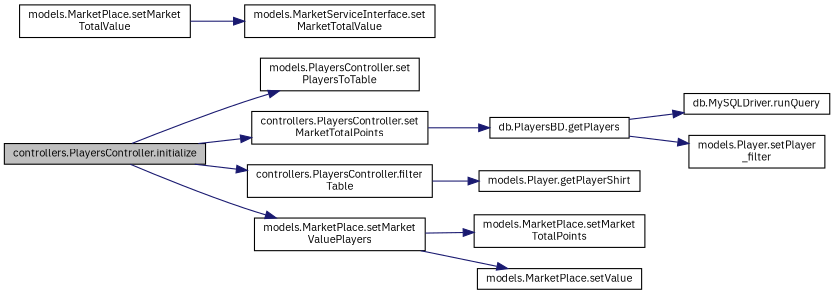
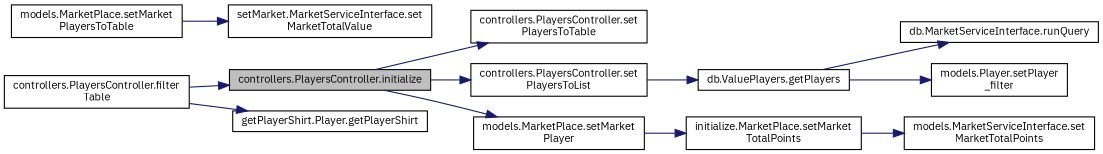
node "models.MarketPlace.setMarket TotalValue": label "models.MarketPlace.setMarket TotalValue" -> "models.MarketPlace.setMarket PlayersToTable"
node "models.MarketServiceInterface.set MarketTotalValue": label "models.MarketServiceInterface.set MarketTotalValue" -> "setMarket.MarketServiceInterface.set MarketTotalValue"
node "models.PlayersController.set PlayersToTable": label "models.PlayersController.set PlayersToTable" -> "controllers.PlayersController.set PlayersToTable"
node "db.MySQLDriver.runQuery": label "db.MySQLDriver.runQuery" -> "db.MarketServiceInterface.runQuery"
node "controllers.PlayersController.set MarketTotalPoints": label "controllers.PlayersController.set MarketTotalPoints" -> "controllers.PlayersController.set PlayersToList"
node "db.PlayersBD.getPlayers": label "db.PlayersBD.getPlayers" -> "db.ValuePlayers.getPlayers"
node "models.MarketServiceInterface.set MarketTotalPoints": added
edge "controllers.PlayersController.initialize" -> "controllers.PlayersController.filter Table": reversed
node "models.Player.getPlayerShirt": label "models.Player.getPlayerShirt" -> "getPlayerShirt.Player.getPlayerShirt"
node "models.MarketPlace.setMarket TotalPoints": label "models.MarketPlace.setMarket TotalPoints" -> "initialize.MarketPlace.setMarket TotalPoints"
node "models.MarketPlace.setMarket ValuePlayers": label "models.MarketPlace.setMarket ValuePlayers" -> "models.MarketPlace.setMarket Player"
node "models.MarketPlace.setValue": removed
